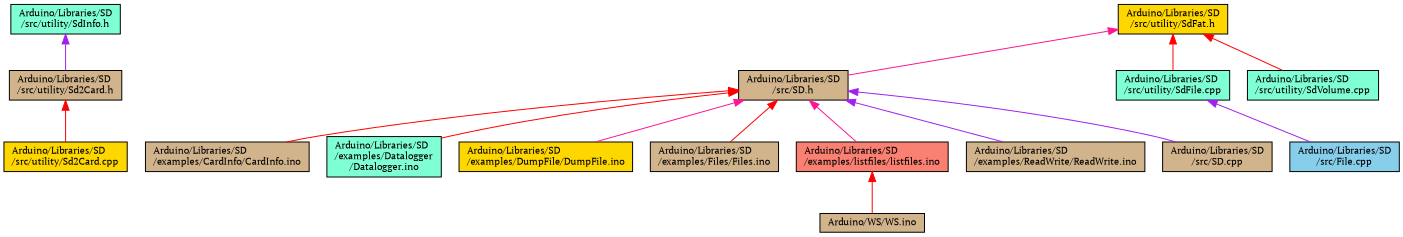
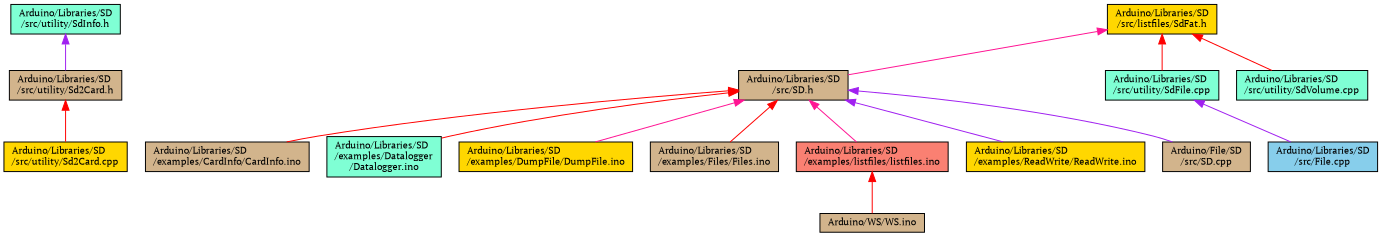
node "Arduino/Libraries/SD /src/utility/SdFat.h": label "Arduino/Libraries/SD /src/utility/SdFat.h" -> "Arduino/Libraries/SD /src/listfiles/SdFat.h"
node "Arduino/Libraries/SD /examples/ReadWrite/ReadWrite.ino": fillcolor tan -> gold
node "Arduino/Libraries/SD /src/SD.cpp": label "Arduino/Libraries/SD /src/SD.cpp" -> "Arduino/File/SD /src/SD.cpp"
